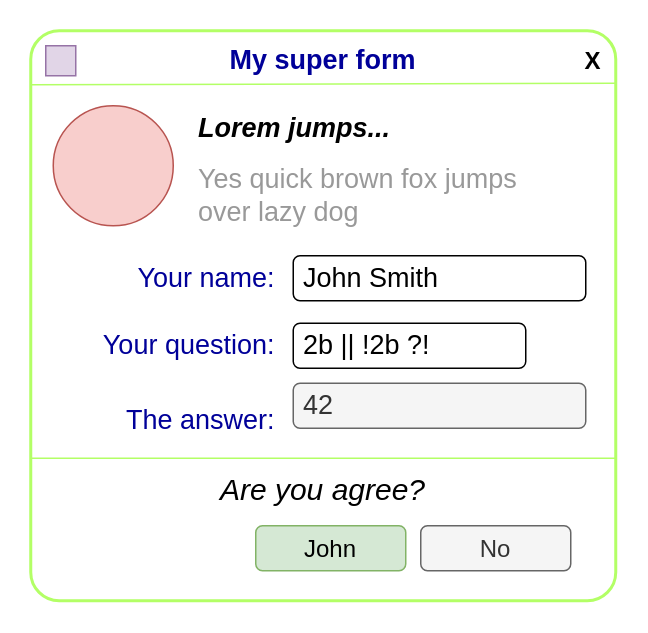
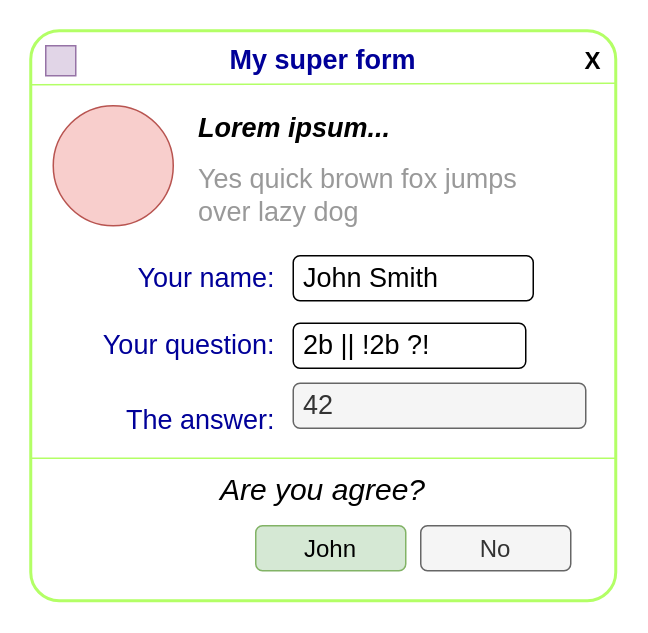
node "Lorem jumps...": label "Lorem jumps..." -> "Lorem ipsum..."
node "John Smith": size 293x45 -> 240x45
